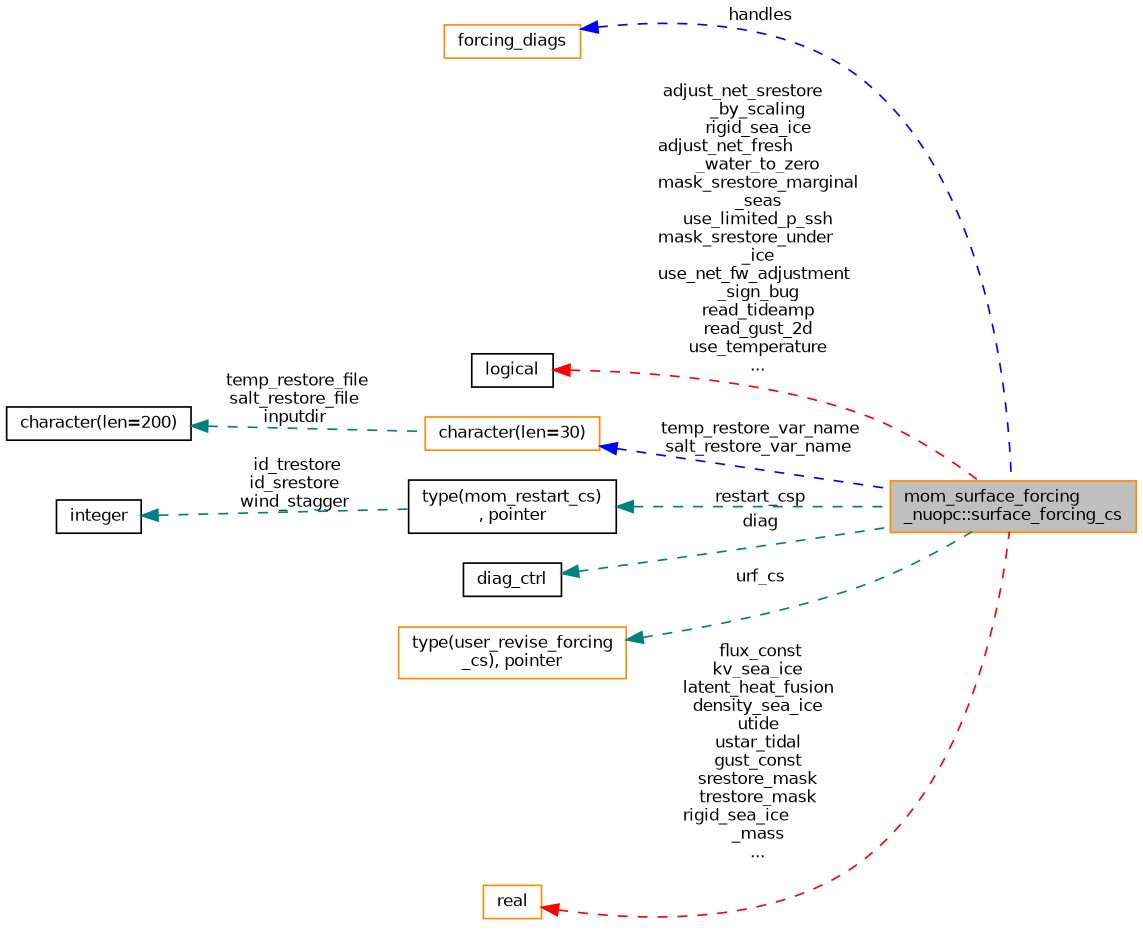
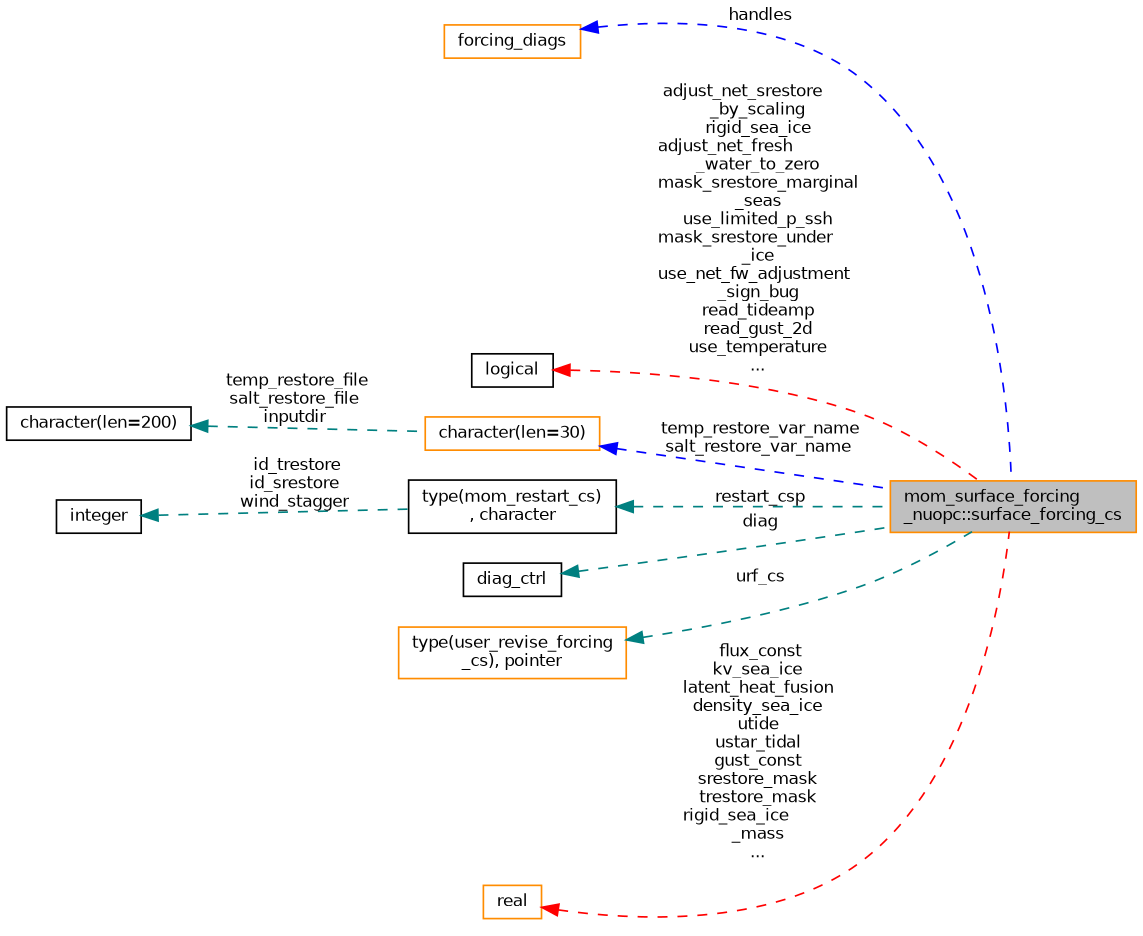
node "type(mom_restart_cs) , pointer": label "type(mom_restart_cs) , pointer" -> "type(mom_restart_cs) , character"
